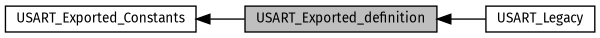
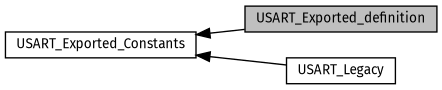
edge "USART_Legacy" -> "USART_Exported_definition": now "USART_Legacy" -> "USART_Exported_Constants"
